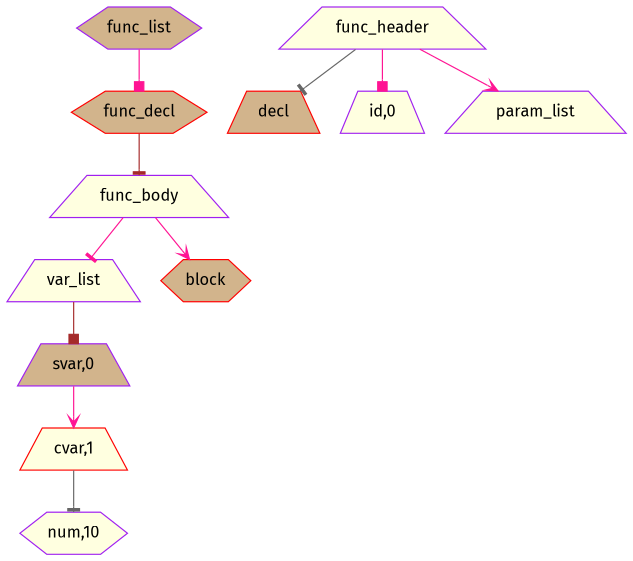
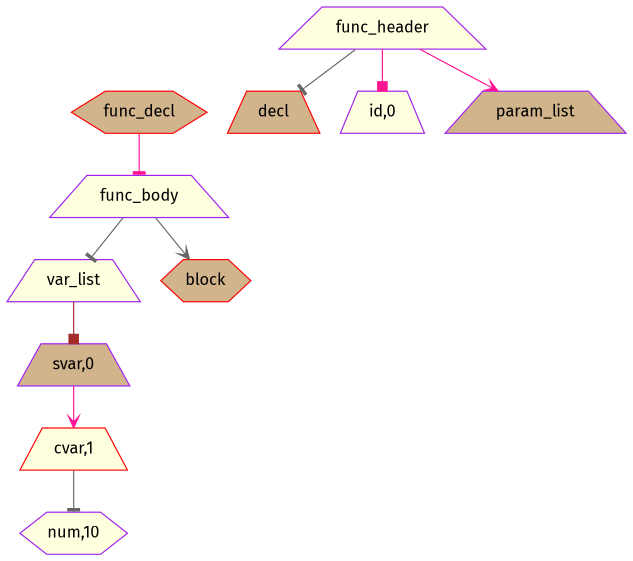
node "func_list": removed
node "param_list": fillcolor lightyellow -> tan
edge "func_decl" -> "func_body": color brown -> deeppink
edge "func_body" -> "block": color deeppink -> gray40
edge "func_body" -> "var_list": color deeppink -> gray40
